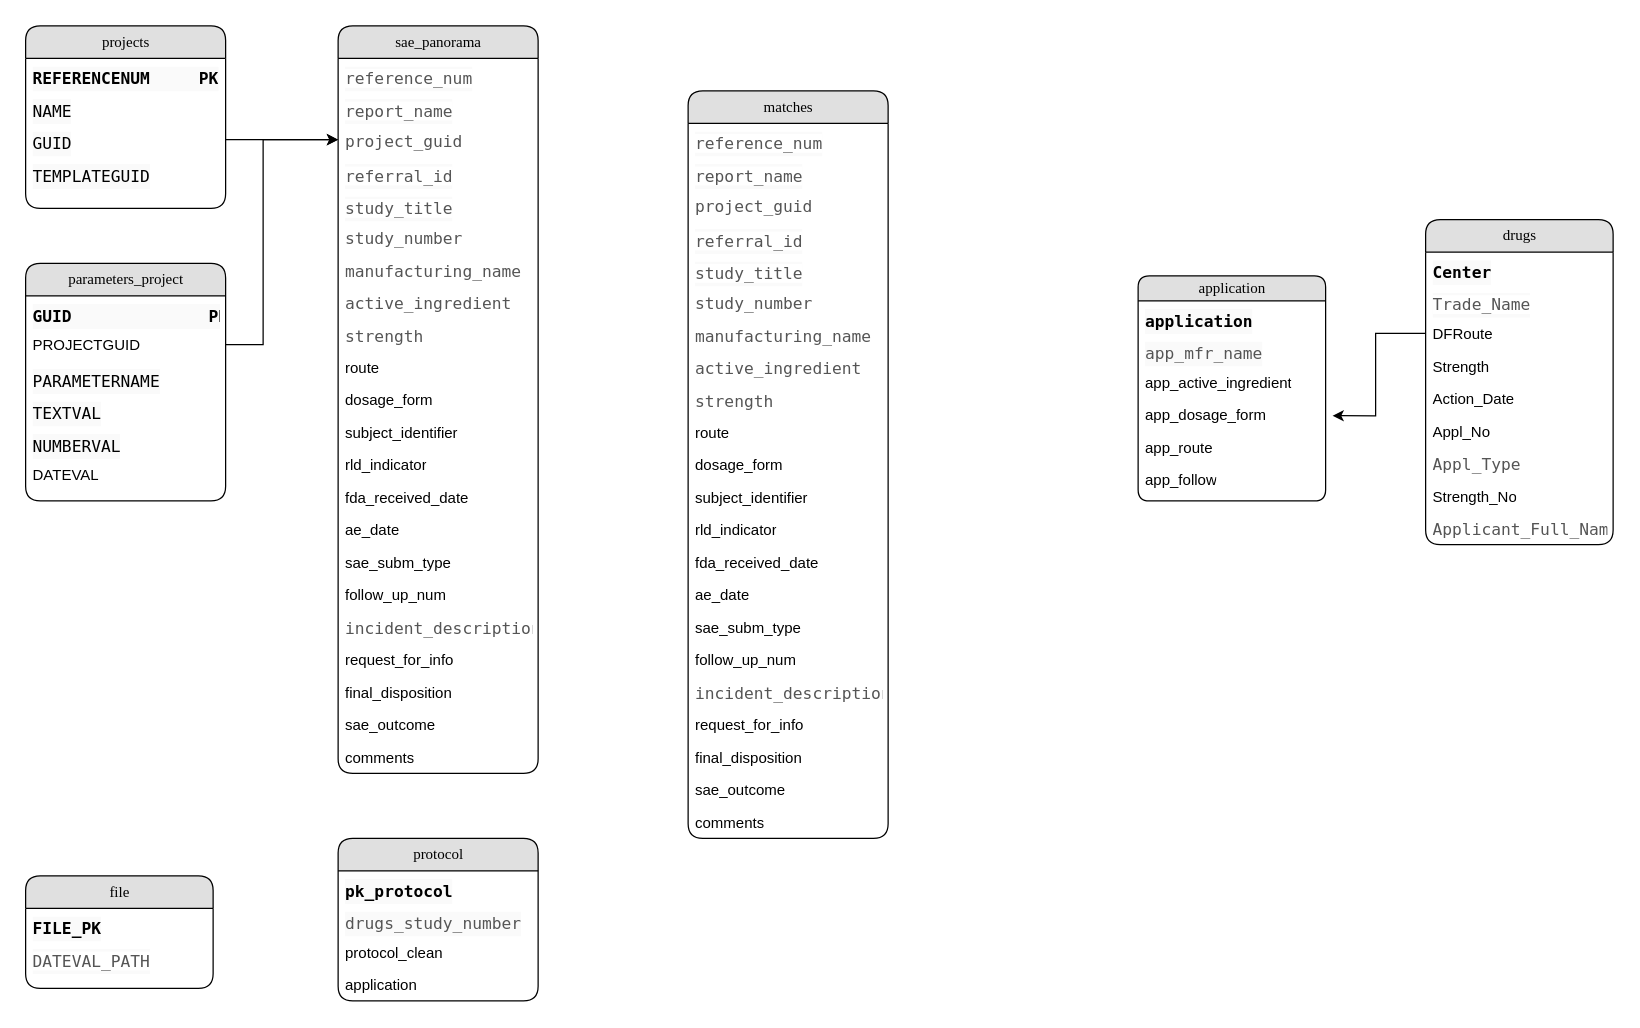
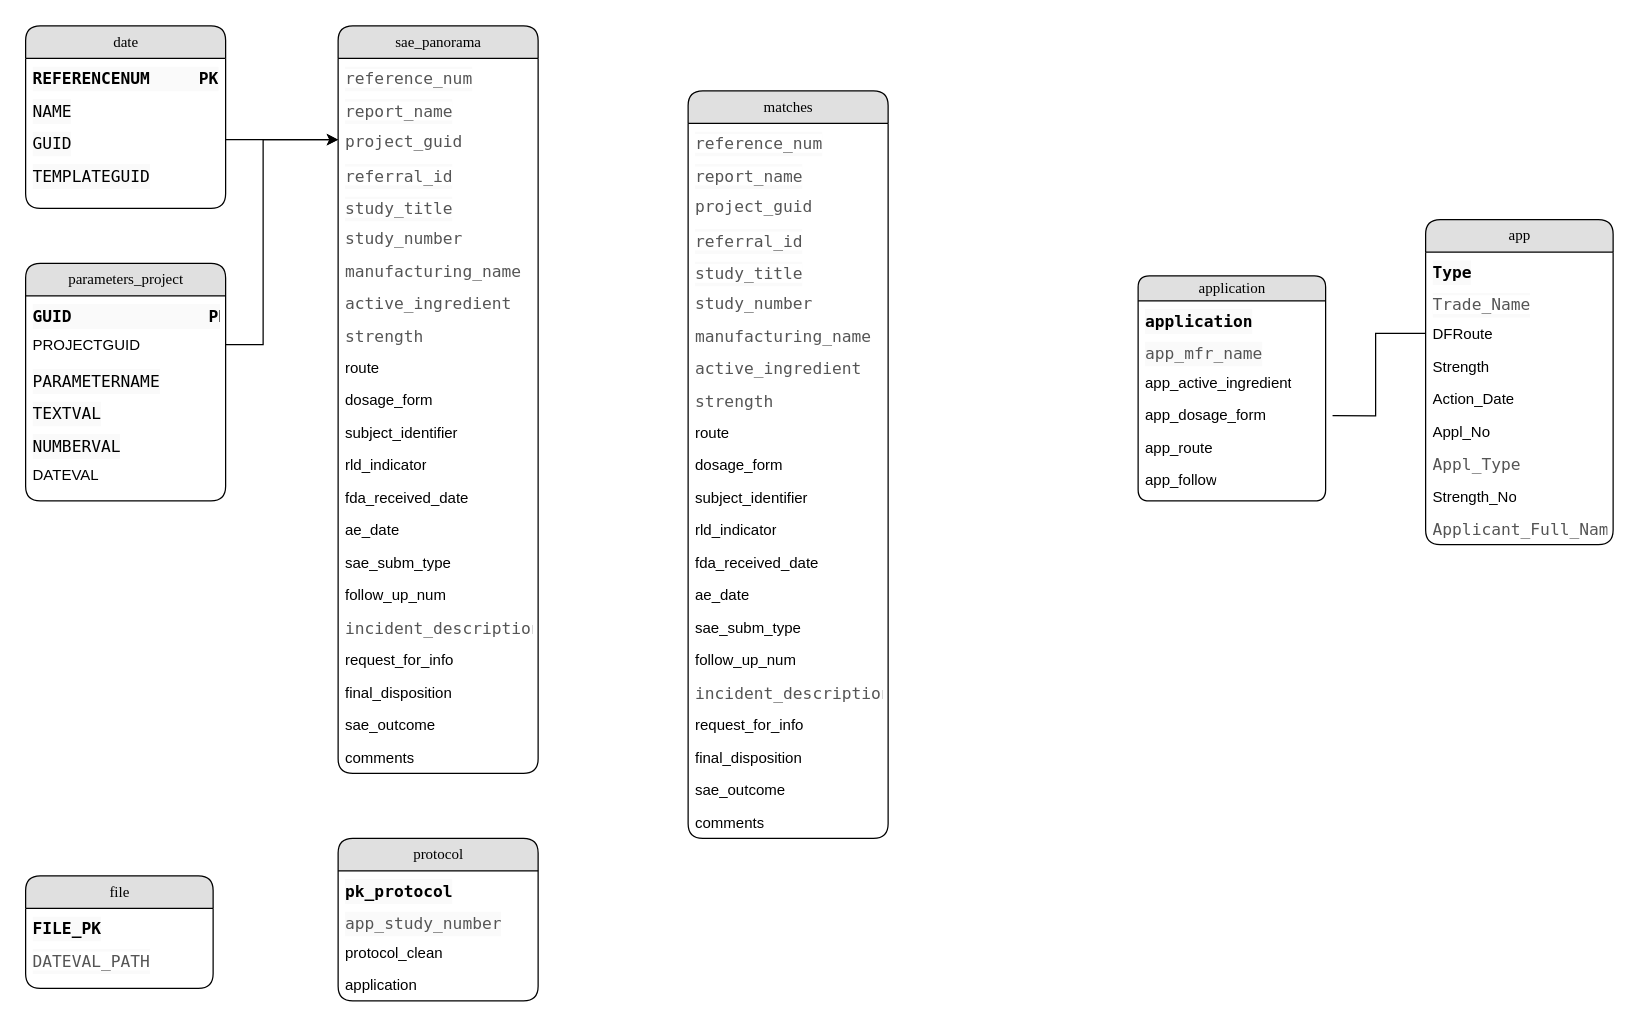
node "projects": label "projects" -> "date"
node "drugs": label "drugs" -> "app"
node "Center": label "Center" -> "Type"
edge "DFRoute" -> "app_dosage_form": arrowhead classic -> none
node "drugs_study_number": label "drugs_study_number" -> "app_study_number"
